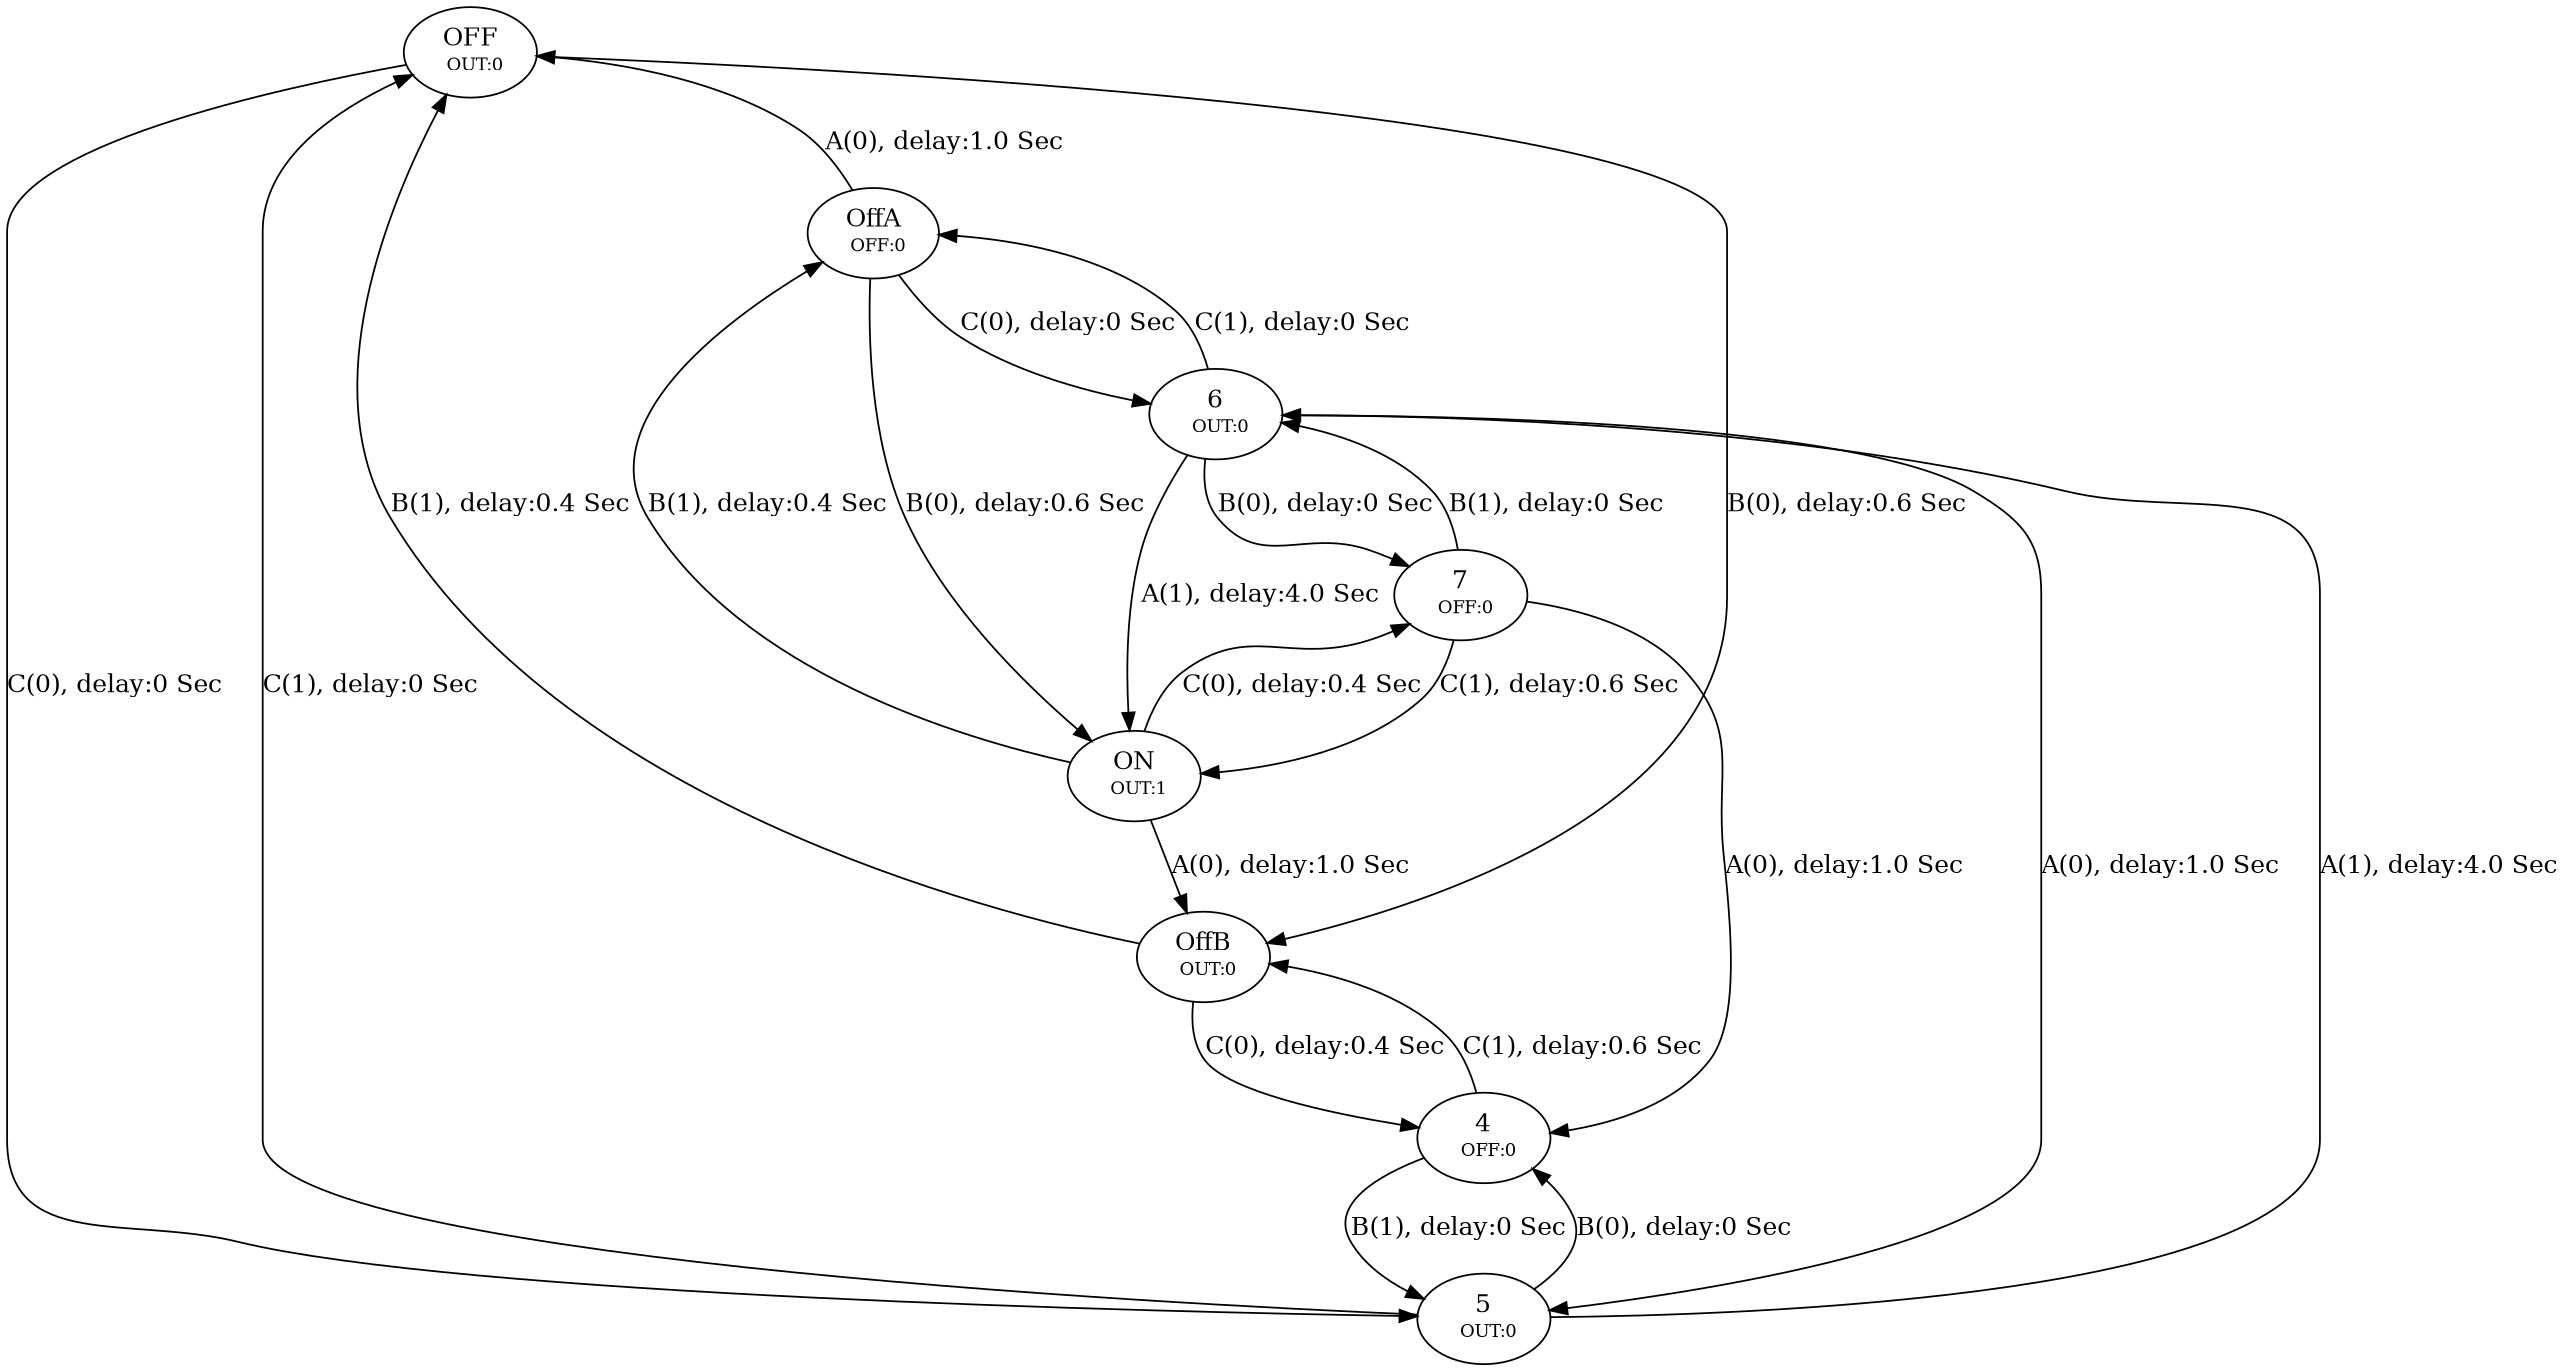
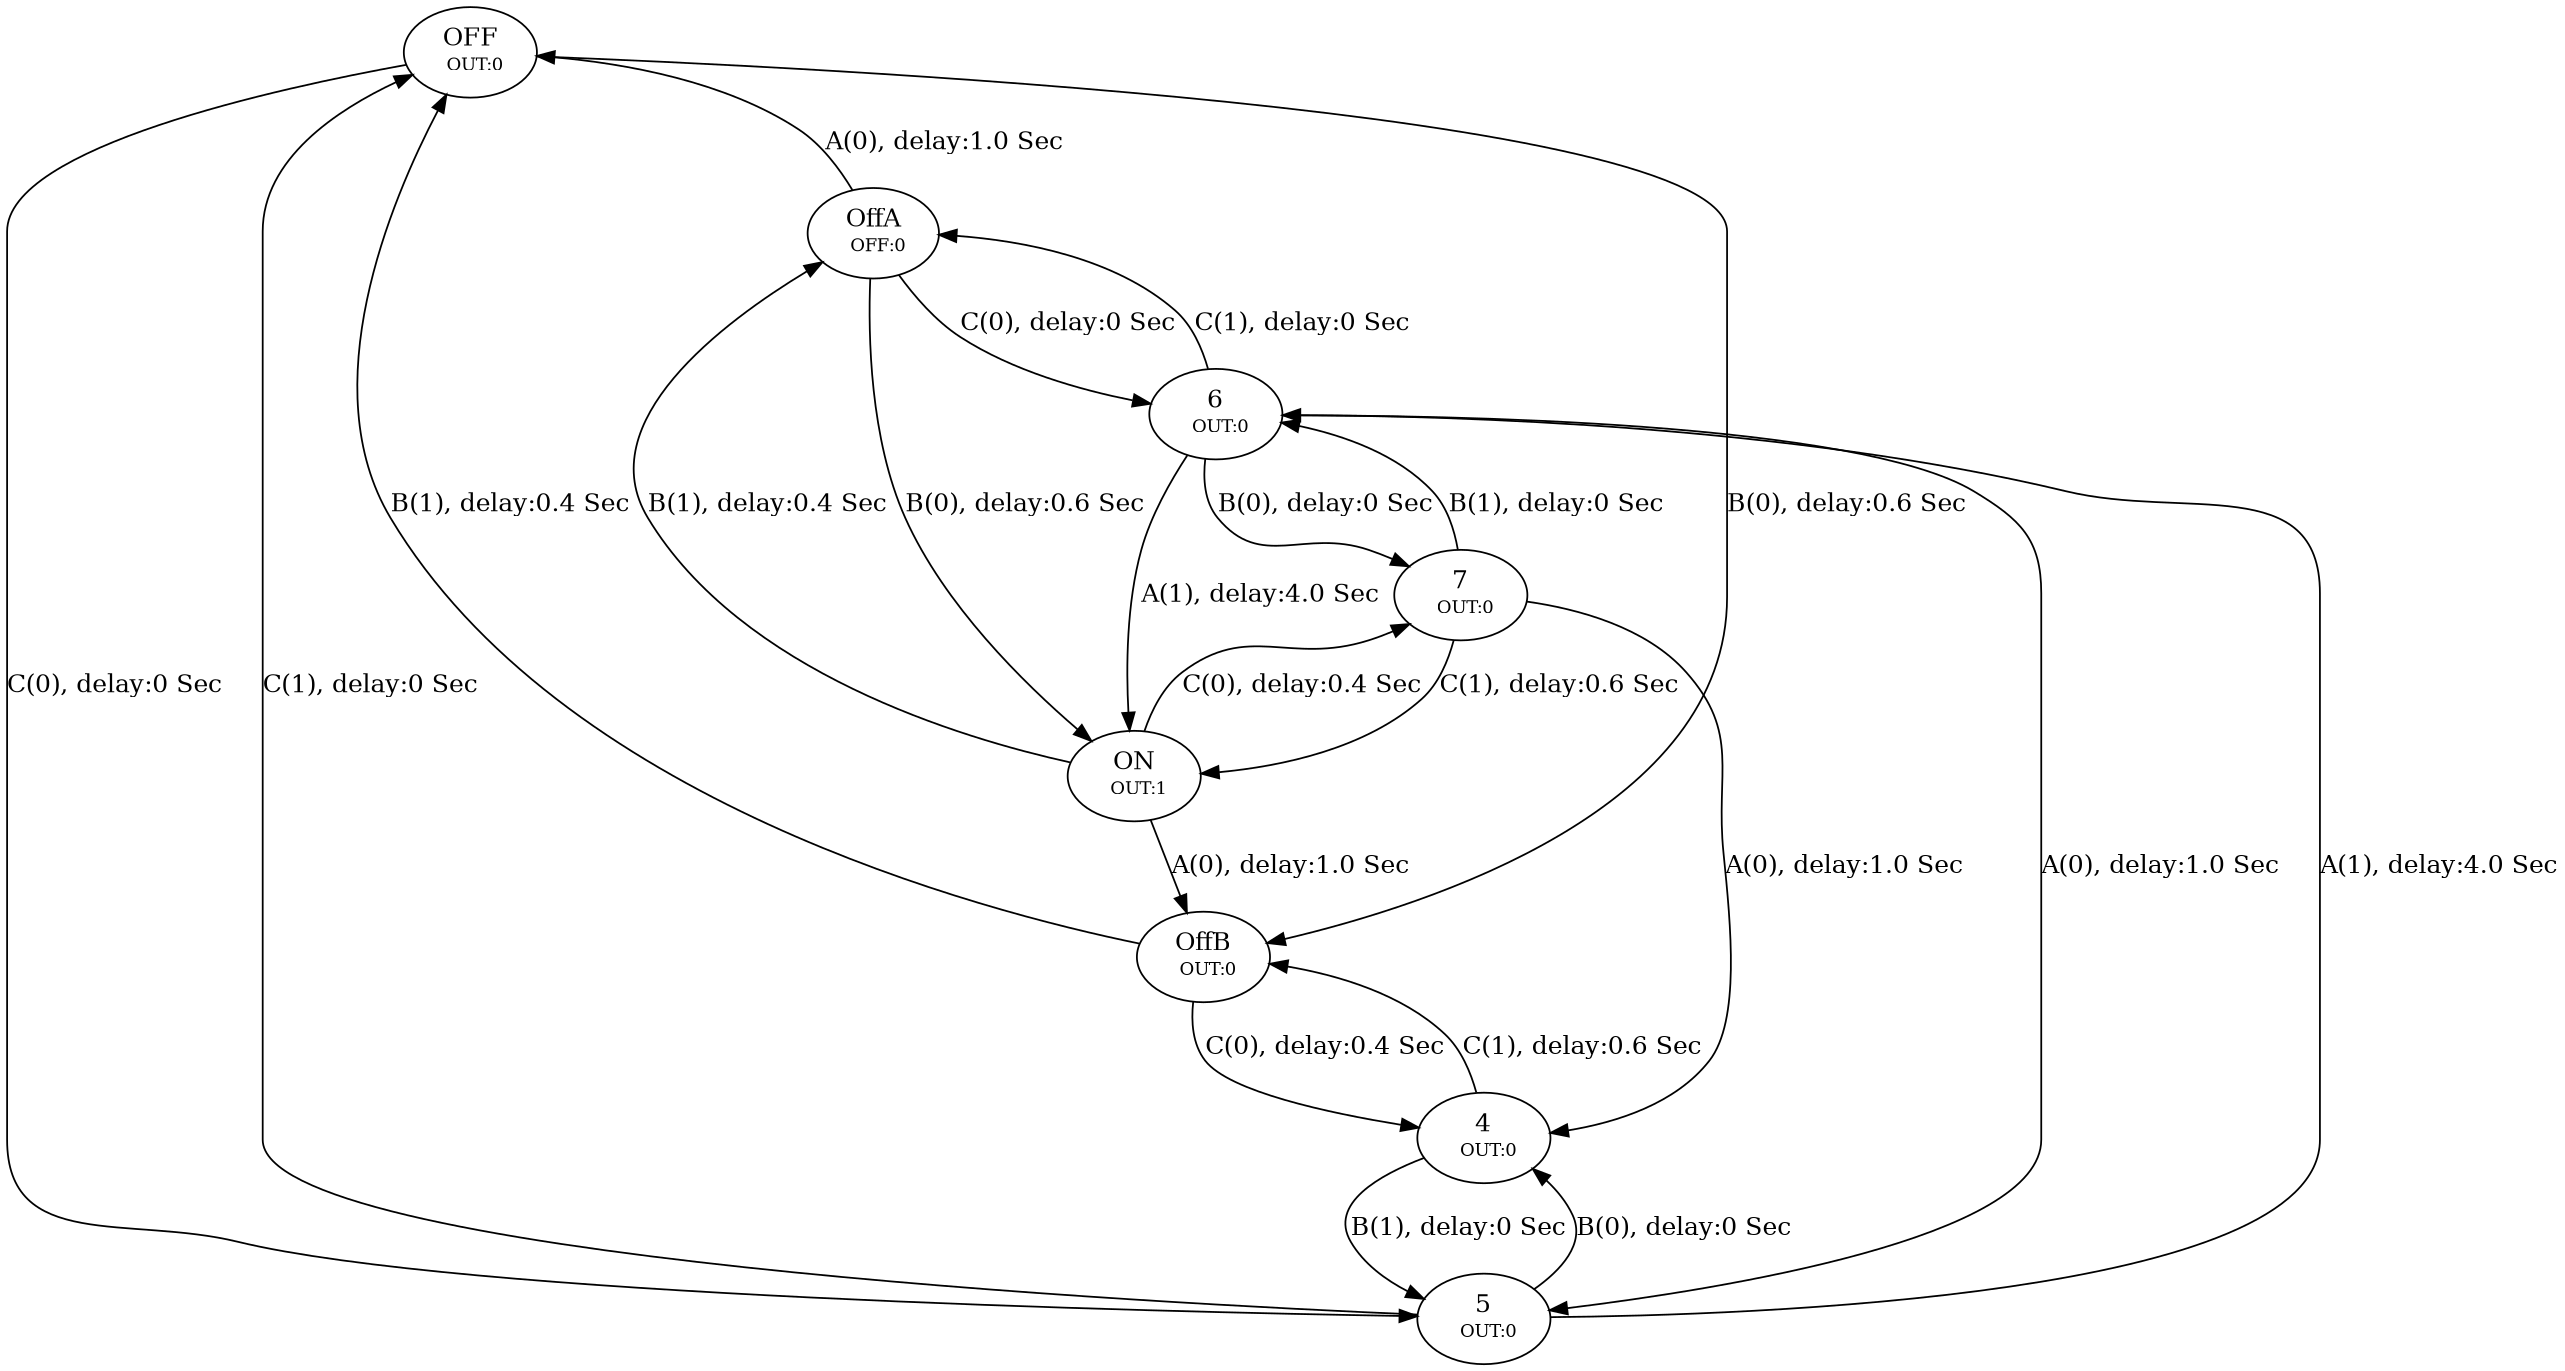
node "7": text "OFF:0" -> "OUT:0"
node "4": text "OFF:0" -> "OUT:0"
